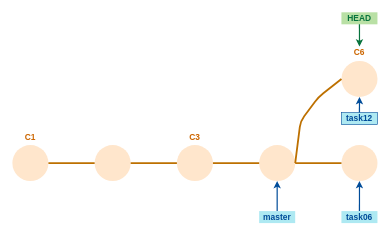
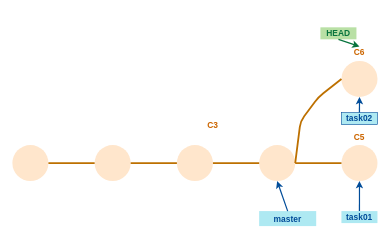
node "HEAD": moved (359, 18) -> (338, 33)
node "task12": label "task12" -> "task02"
node "C1": removed
node "C3": moved (195, 137) -> (213, 125)
node "C5": added
node "master": size 36x12 -> 57x15
node "task06": label "task06" -> "task01"
